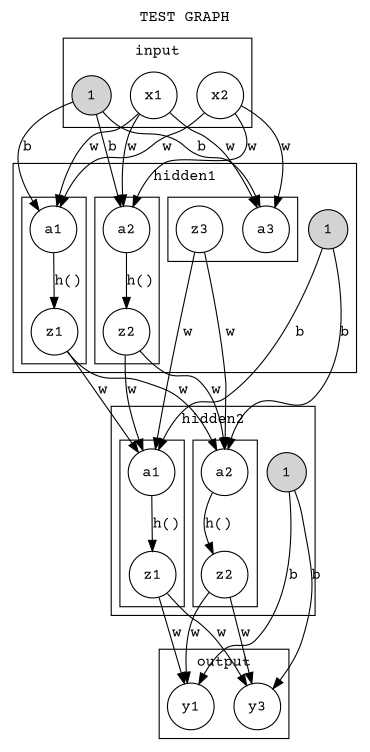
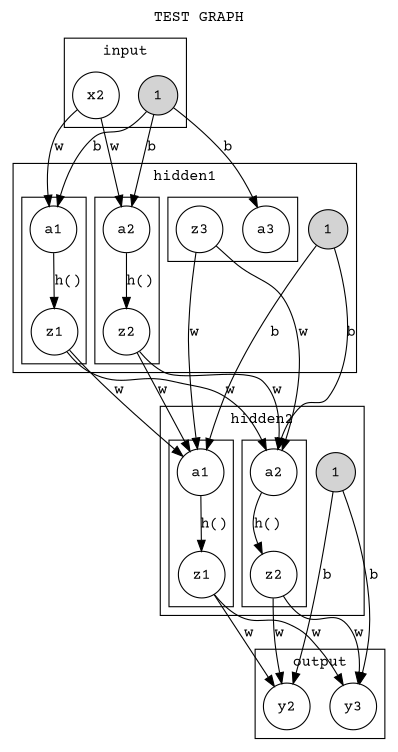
node "x1": removed
edge "x2" -> "a3": removed, label "w"
node "y1": label "y1" -> "y2"
